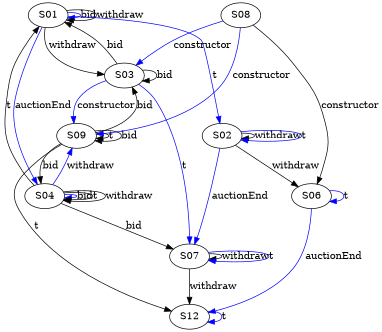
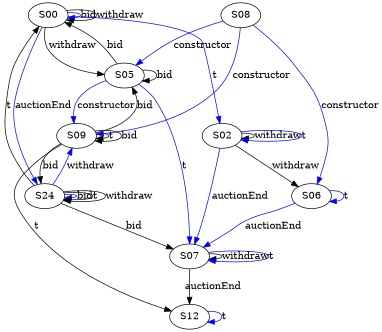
node "S01": label "S01" -> "S00"
node "S03": label "S03" -> "S05"
edge "S08" -> "S06": color black -> blue
node "S04": label "S04" -> "S24"
edge "S06" -> "S12": now "S06" -> "S07"
edge "S07" -> "S12": label "withdraw" -> "auctionEnd"
